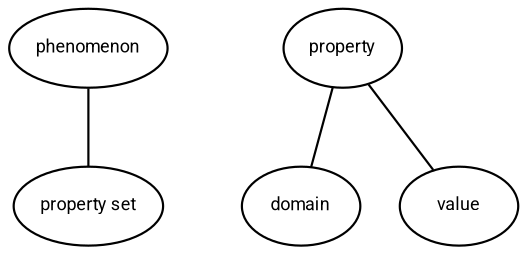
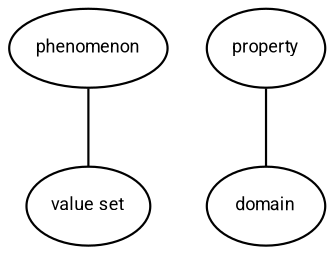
node "property set": label "property set" -> "value set"
node "value": removed
